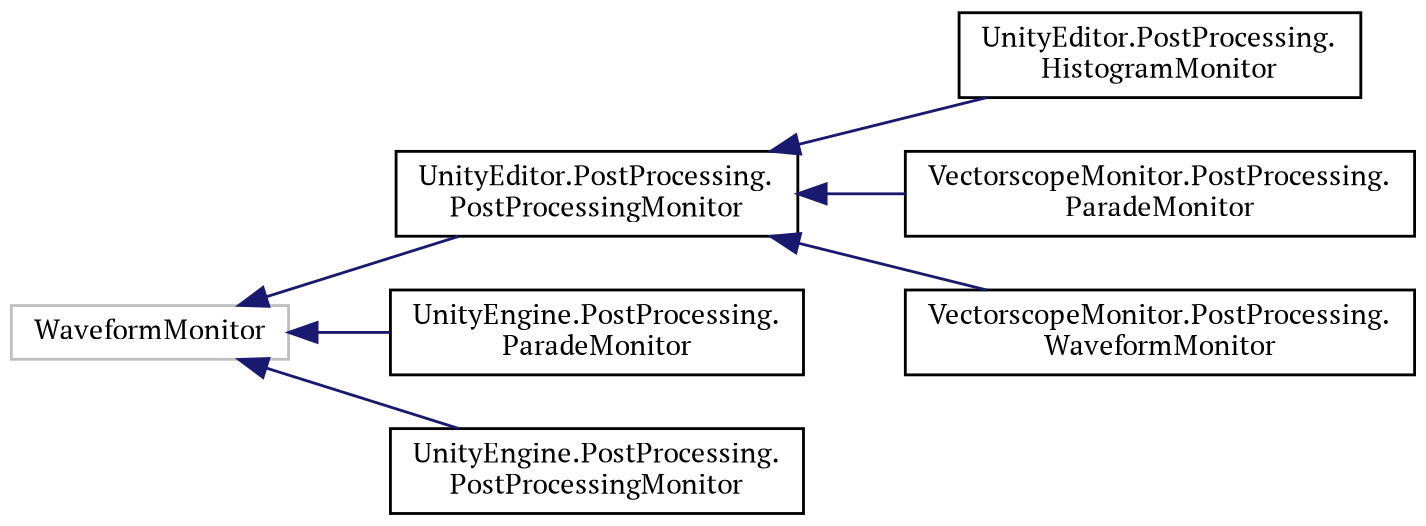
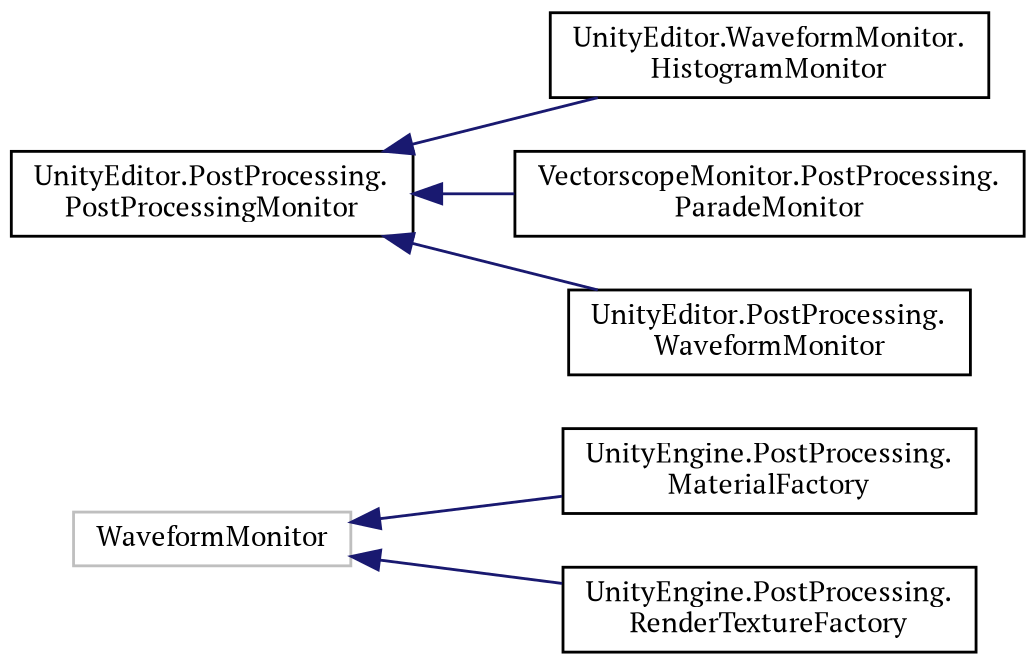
node "UnityEditor.PostProcessing. HistogramMonitor": label "UnityEditor.PostProcessing. HistogramMonitor" -> "UnityEditor.WaveformMonitor. HistogramMonitor"
edge "UnityEditor.PostProcessing. PostProcessingMonitor" -> "WaveformMonitor": removed
node "UnityEngine.PostProcessing. ParadeMonitor": label "UnityEngine.PostProcessing. ParadeMonitor" -> "UnityEngine.PostProcessing. MaterialFactory"
node "VectorscopeMonitor.PostProcessing. WaveformMonitor": label "VectorscopeMonitor.PostProcessing. WaveformMonitor" -> "UnityEditor.PostProcessing. WaveformMonitor"
node "UnityEngine.PostProcessing. PostProcessingMonitor": label "UnityEngine.PostProcessing. PostProcessingMonitor" -> "UnityEngine.PostProcessing. RenderTextureFactory"
